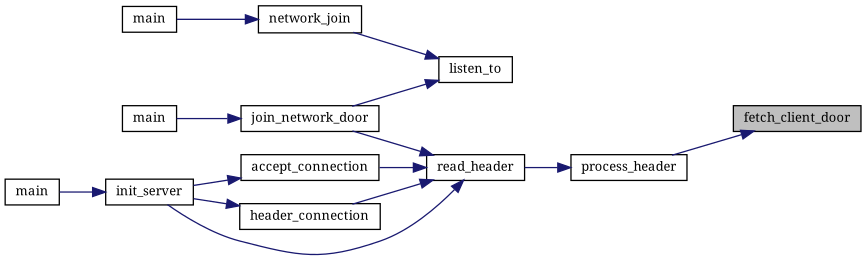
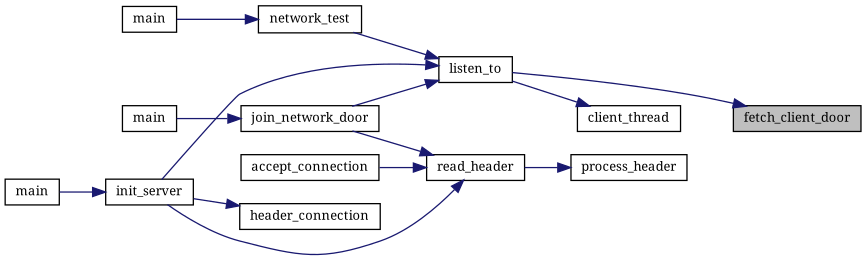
node "network_join": label "network_join" -> "network_test"
node "client_thread": added
edge "process_header" -> "fetch_client_door": now "listen_to" -> "fetch_client_door"
edge "init_server" -> "accept_connection": now "init_server" -> "listen_to"
edge "header_connection" -> "read_header": removed
